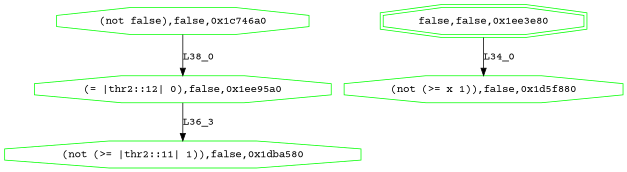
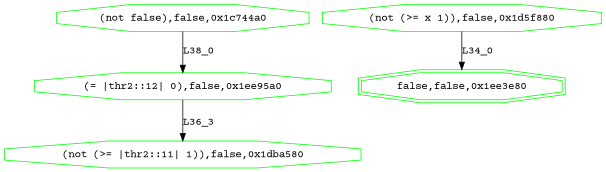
node "(not false),false,0x1c746a0": label "(not false),false,0x1c746a0" -> "(not false),false,0x1c744a0"
edge "false,false,0x1ee3e80" -> "(not (>= x 1)),false,0x1d5f880": reversed
